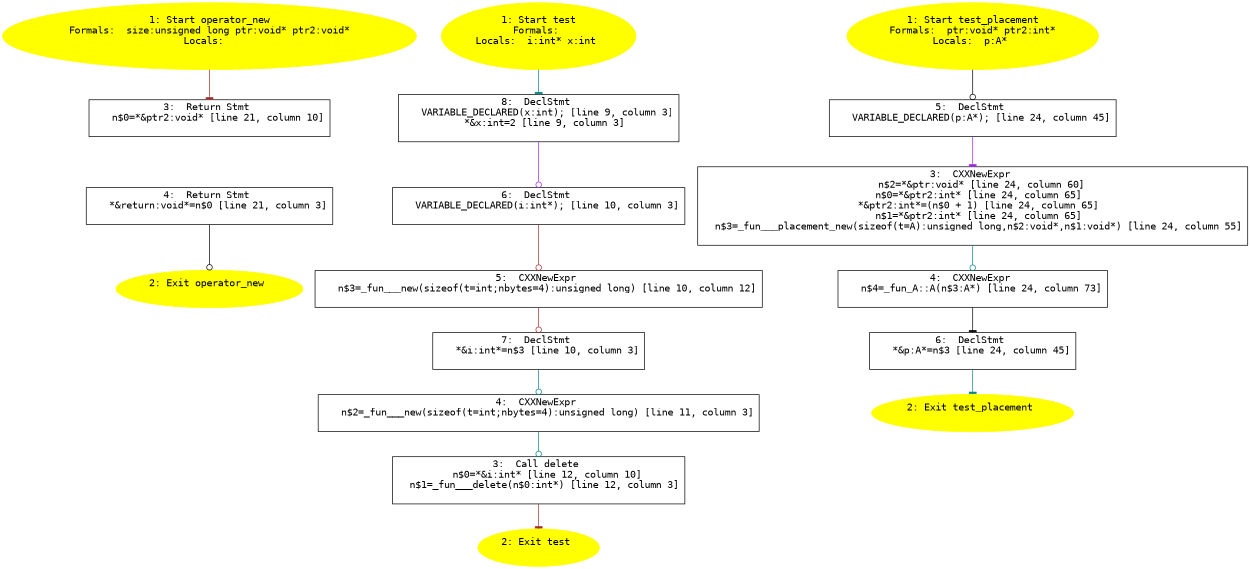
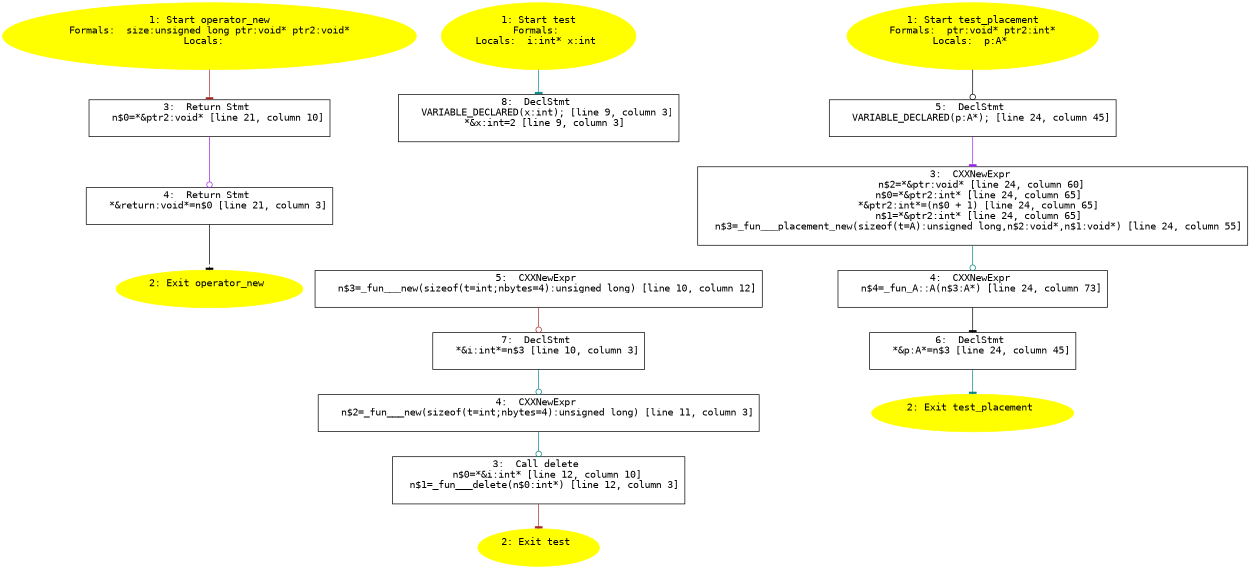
edge "3:  Return Stmt n$0=*&ptr2:void* [line 21, column 10]" -> "4:  Return Stmt *&return:void*=n$0 [line 21, column 3]": added
node "6:  DeclStmt VARIABLE_DECLARED(i:int*); [line 10, column 3]": removed
edge "4:  Return Stmt *&return:void*=n$0 [line 21, column 3]" -> "2: Exit operator_new": arrowhead odot -> tee
